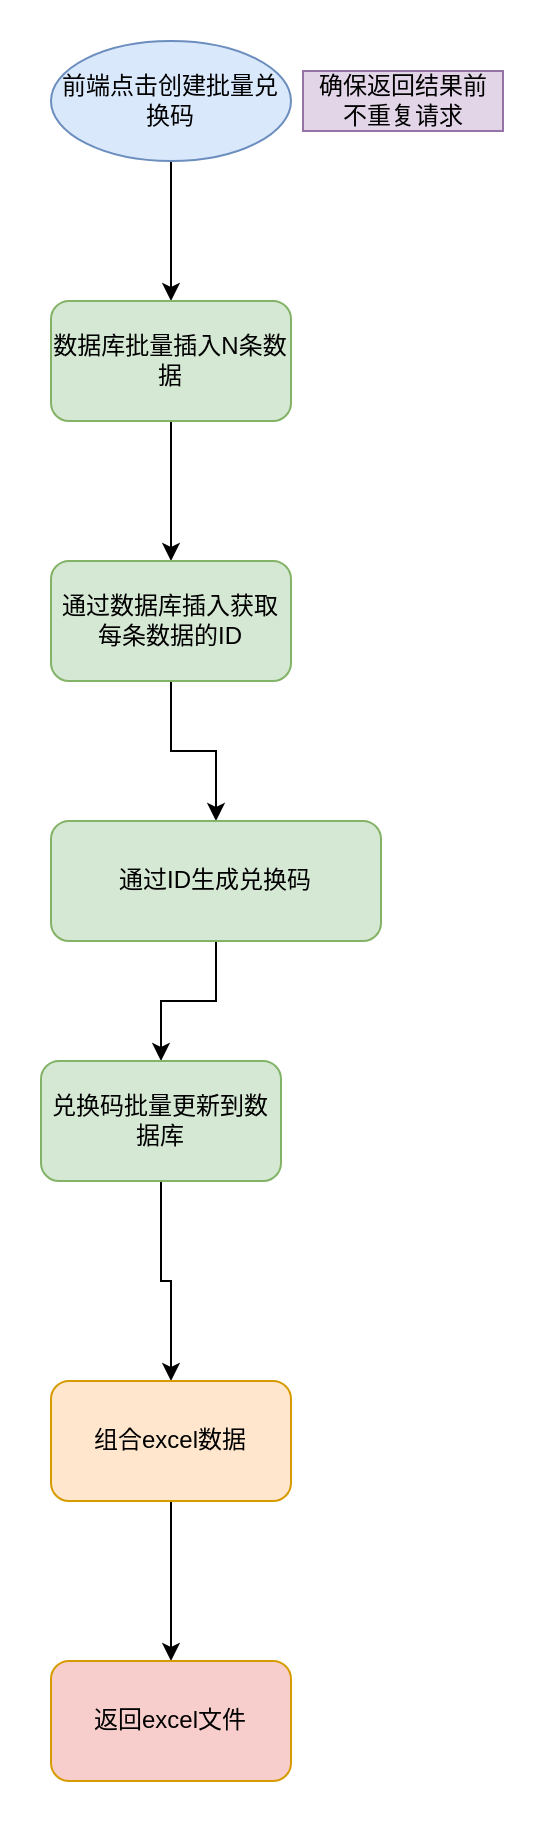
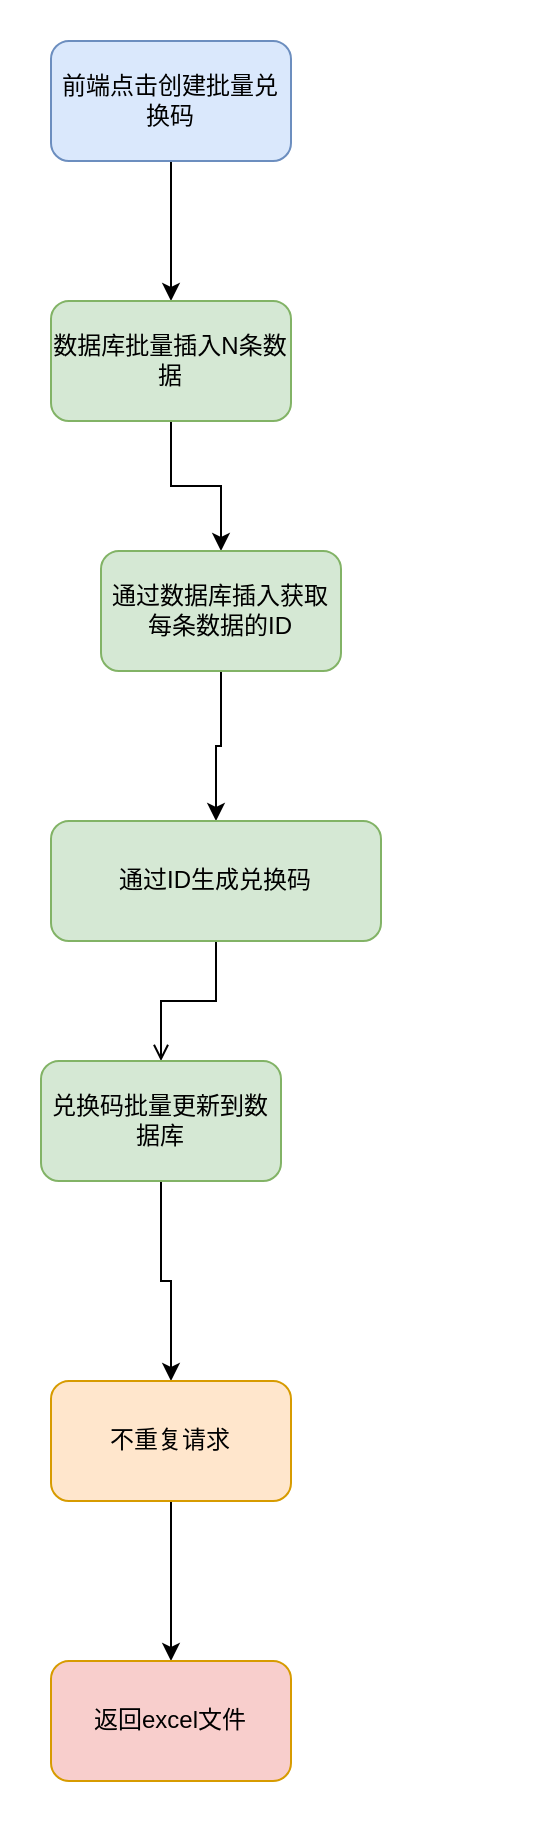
node "前端点击创建批量兑换码": shape ellipse -> rounded rectangle
node "确保返回结果前 不重复请求": removed
node "通过数据库插入获取每条数据的ID": moved (171, 621) -> (221, 611)
edge "通过ID生成兑换码" -> "兑换码批量更新到数据库": arrowhead classic -> open
node "组合excel数据": label "组合excel数据" -> "不重复请求"
